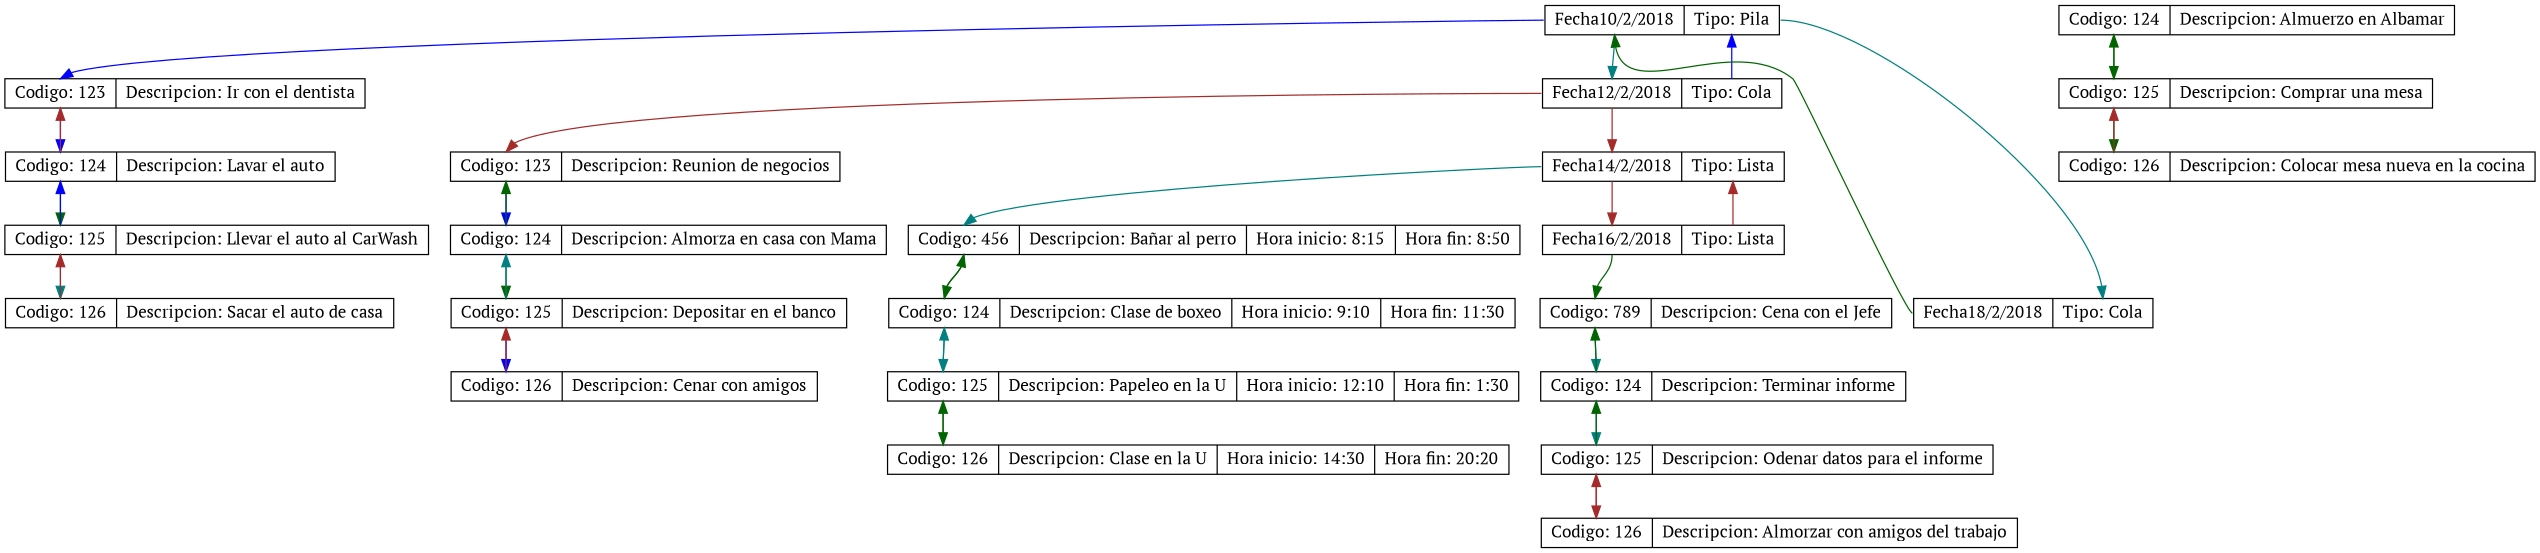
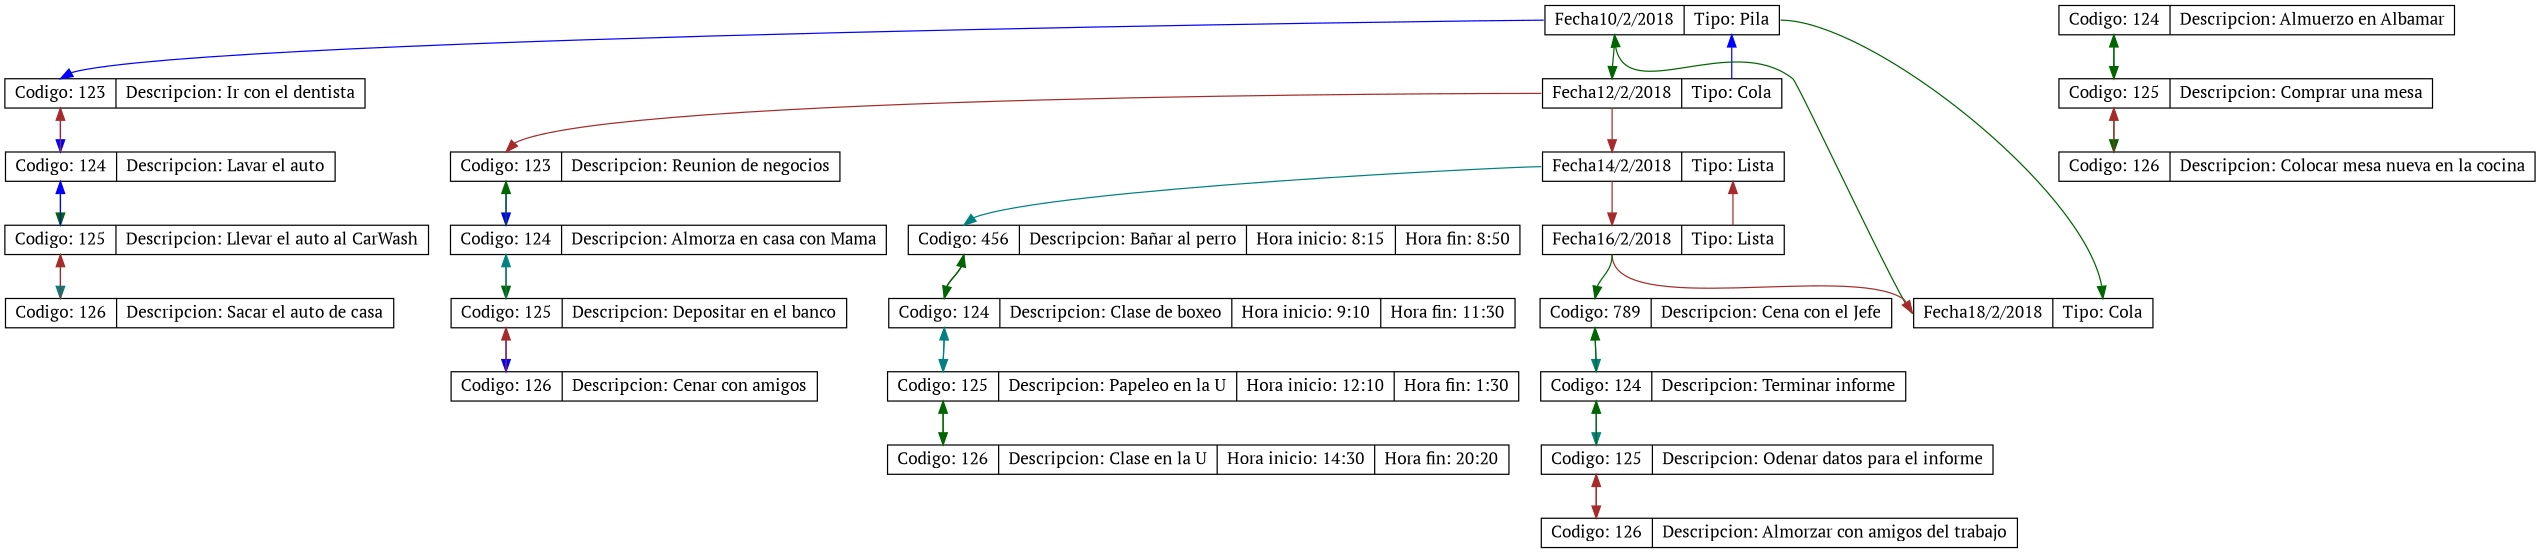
edge "Fecha10/2/2018" -> "Fecha12/2/2018": color teal -> darkgreen
edge "Fecha10/2/2018" -> "Fecha18/2/2018": color teal -> darkgreen
edge "Fecha16/2/2018" -> "Fecha18/2/2018": added
